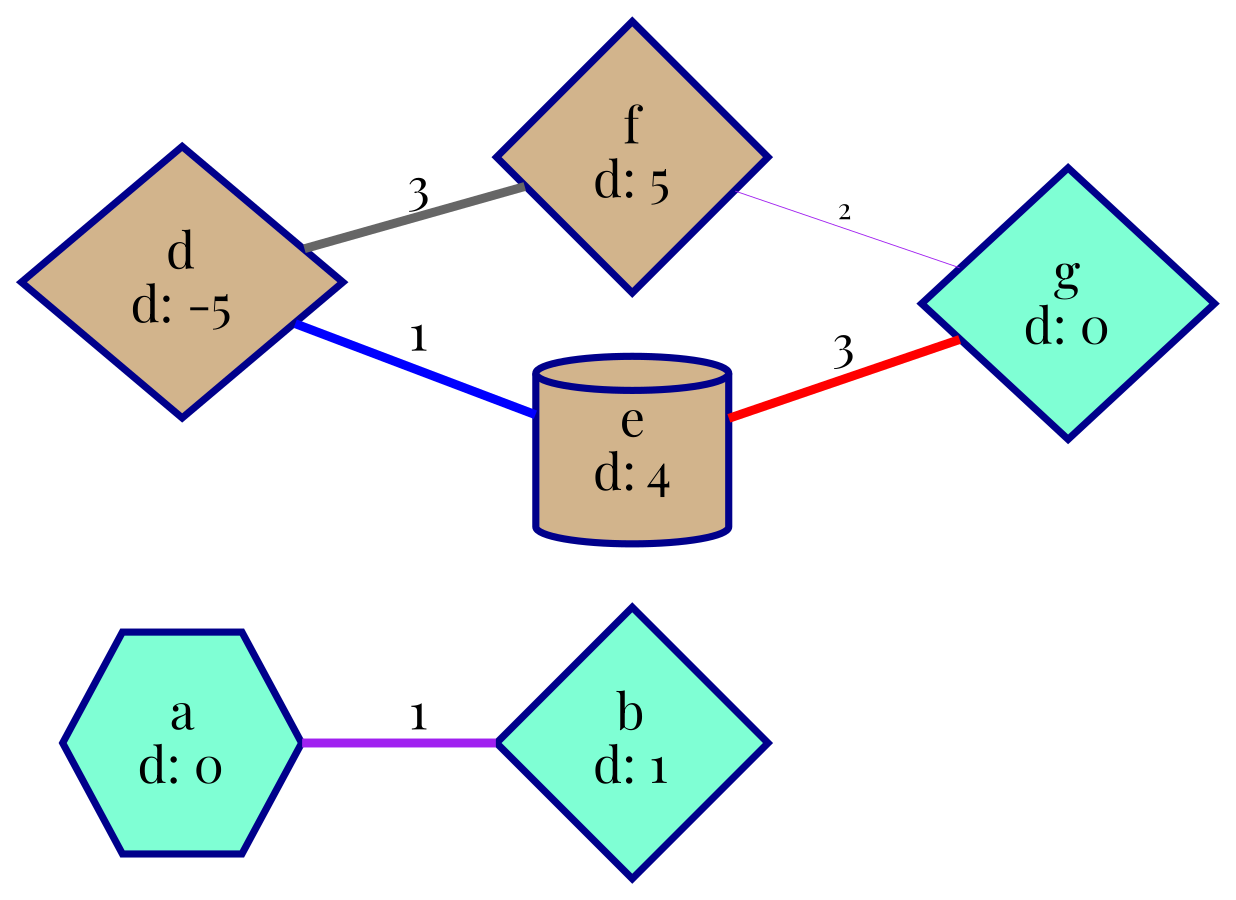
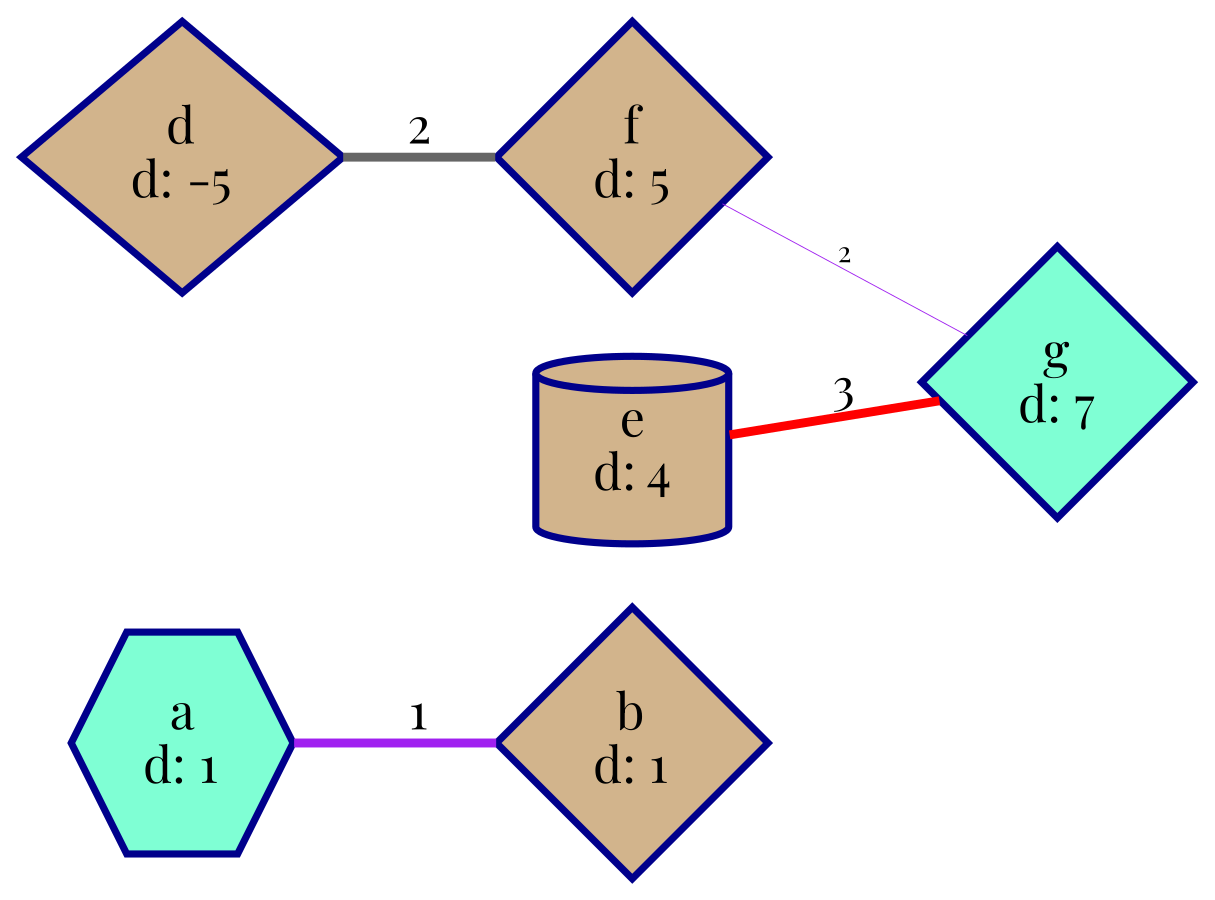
edge "f d: 5" -- "d d: -5": label "3" -> "2"
node "g d: 0": label "g d: 0" -> "g d: 7"
edge "d d: -5" -- "e d: 4": removed, label "1"
node "a d: 0": label "a d: 0" -> "a d: 1"
node "b d: 1": fillcolor aquamarine -> tan
